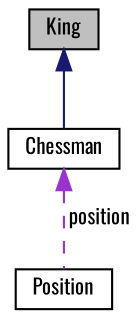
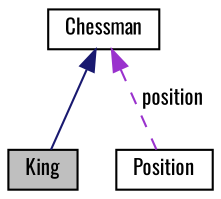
edge "Chessman" -> "King": reversed
